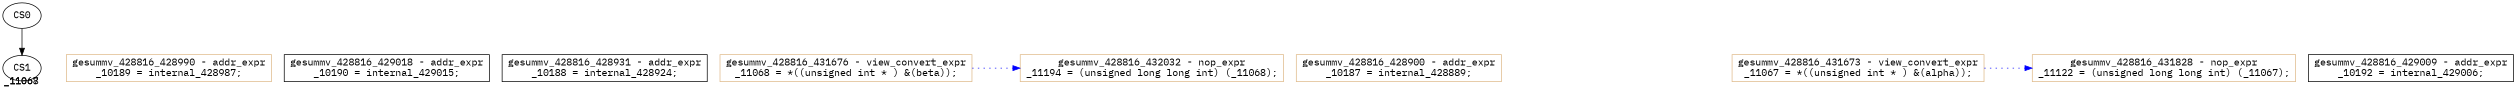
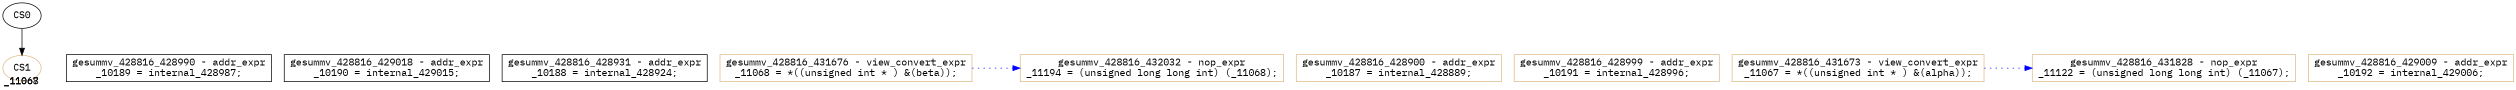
node "CS1": color black -> burlywood
node "gesummv_428816_428990 - addr_expr _10189 = internal_428987;": color burlywood -> black
node "gesummv_428816_428999 - addr_expr _10191 = internal_428996;": added
node "gesummv_428816_429009 - addr_expr _10192 = internal_429006;": color black -> burlywood
